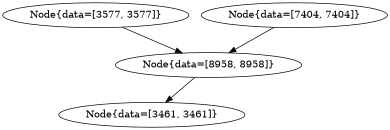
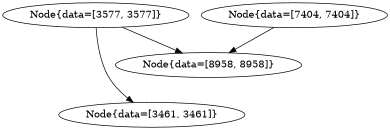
edge "Node{data=[8958, 8958]}" -> "Node{data=[3461, 3461]}": now "Node{data=[3577, 3577]}" -> "Node{data=[3461, 3461]}"
